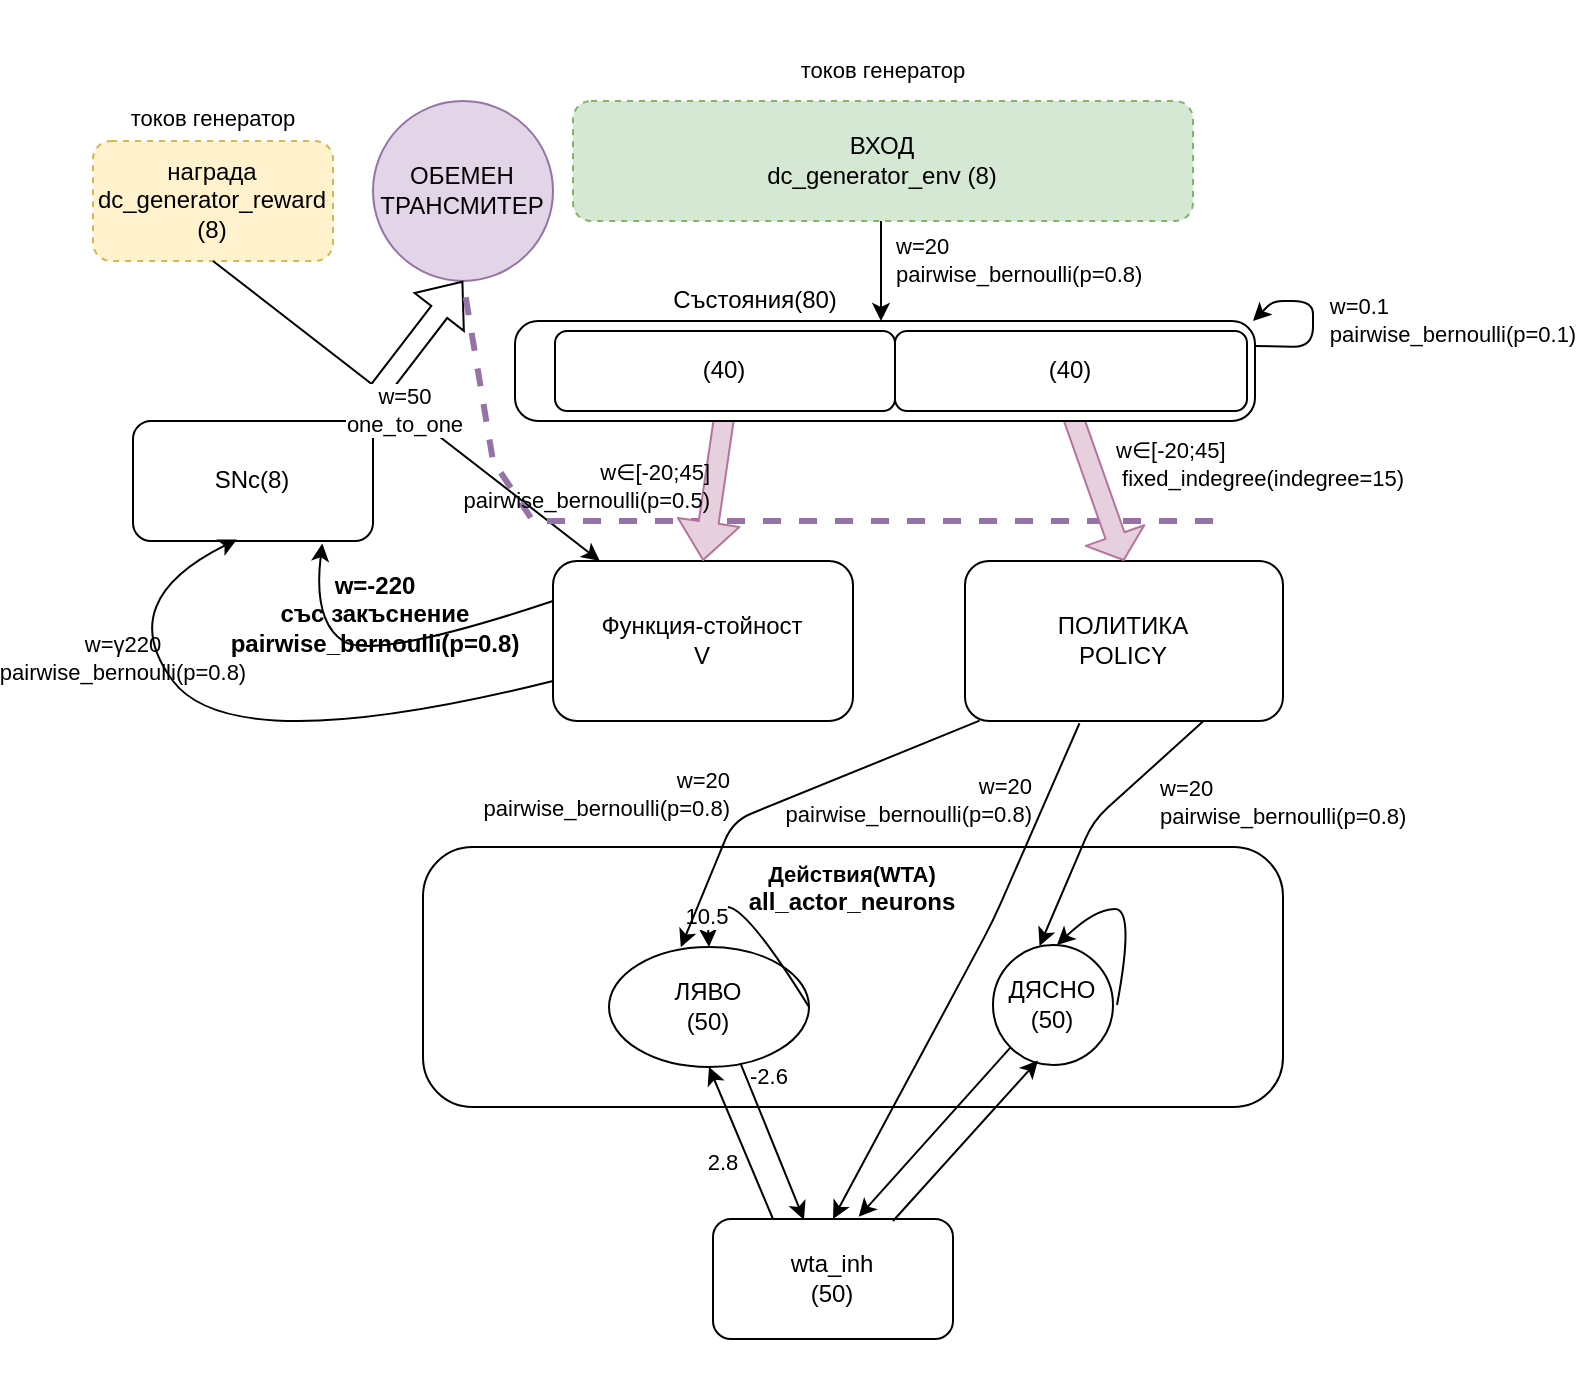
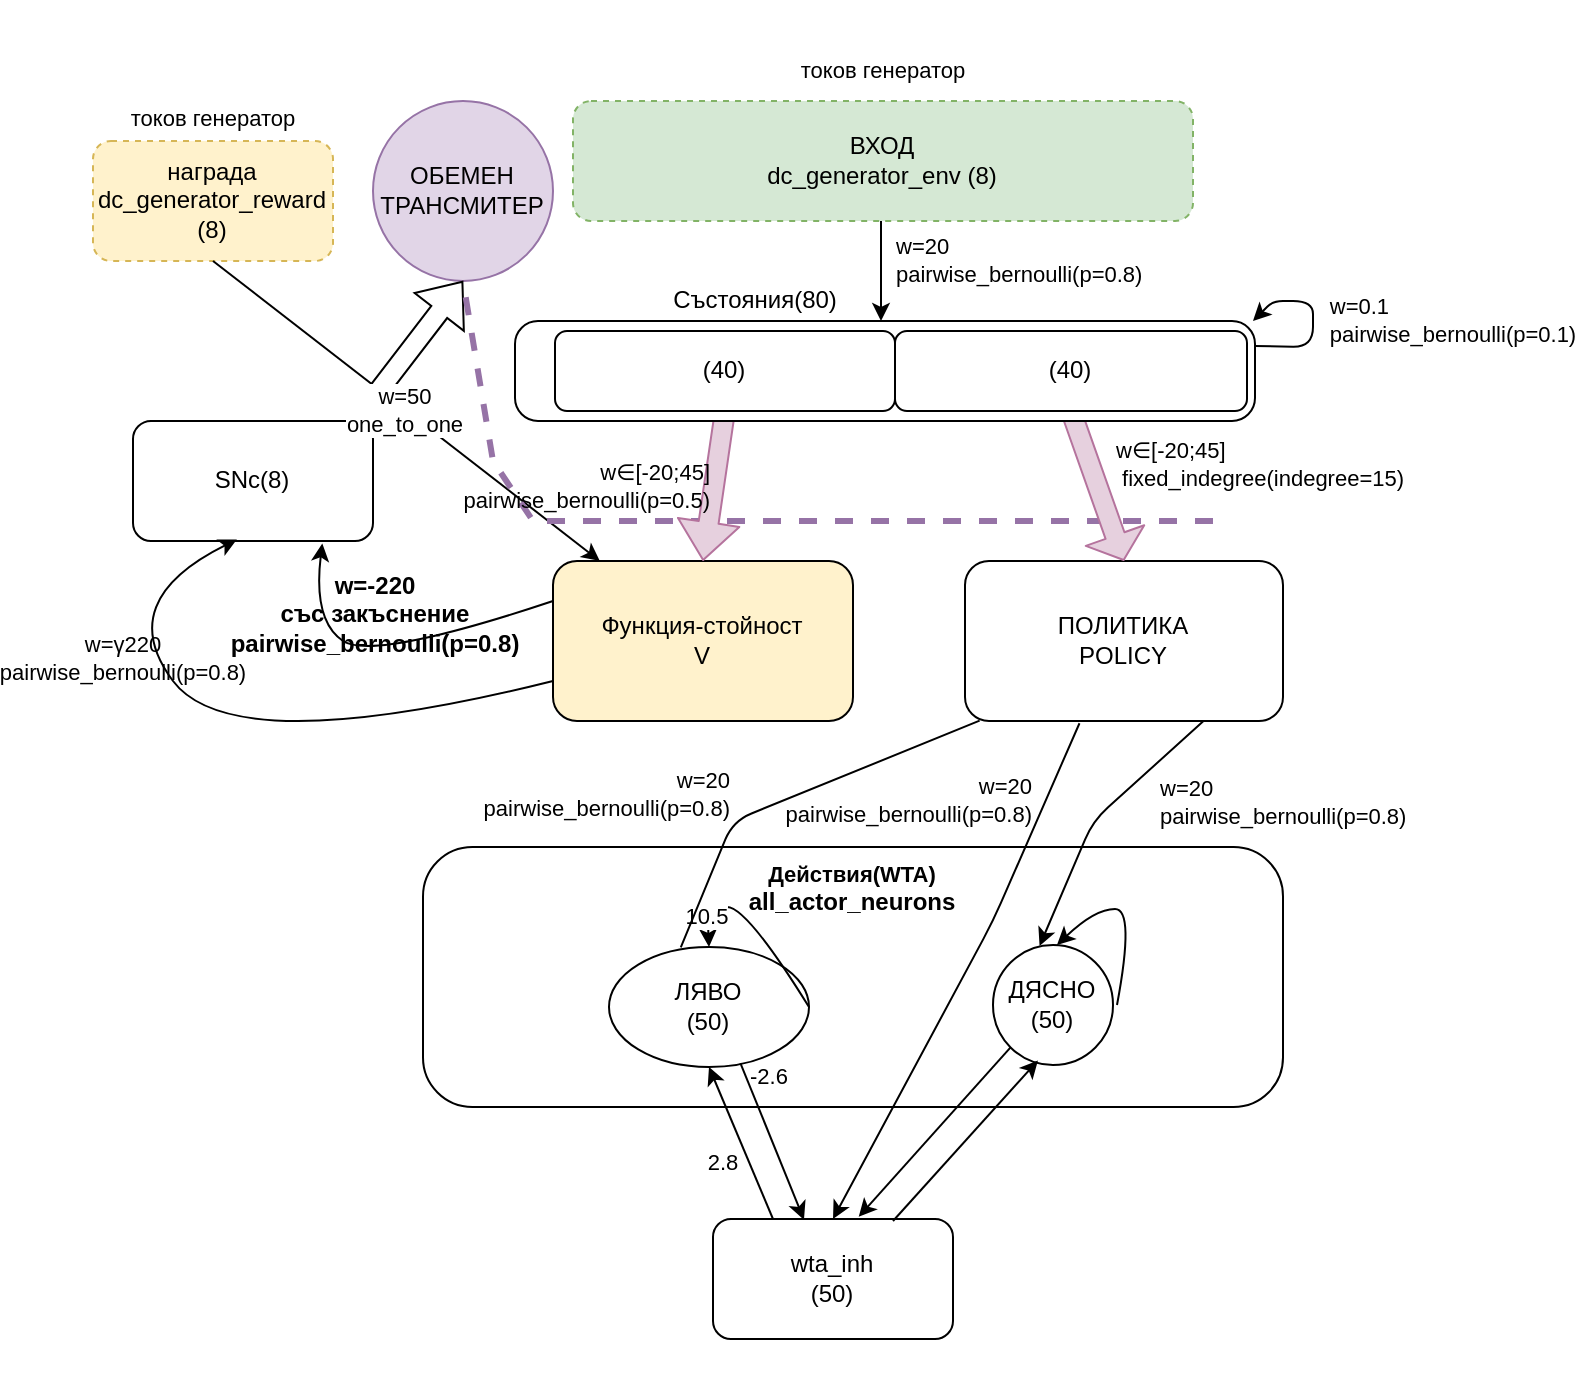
node "Функция-стойност V": fillcolor #ffffff -> #fff2cc
edge "ПОЛИТИКА POLICY" -> "ЛЯВО (50)": arrowhead classic -> none
